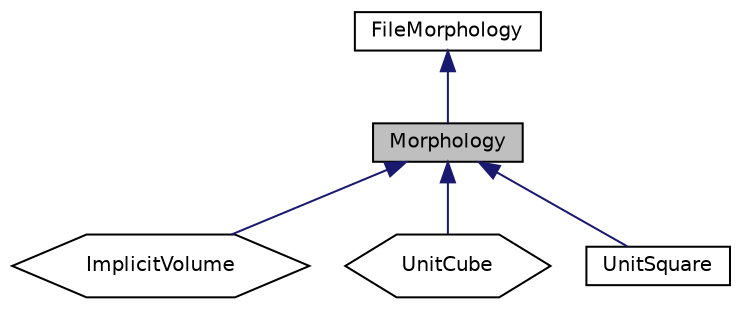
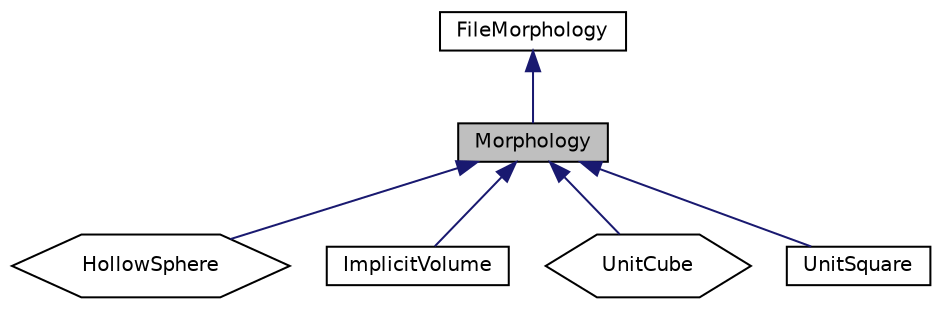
node "HollowSphere": added
node "ImplicitVolume": shape hexagon -> box
